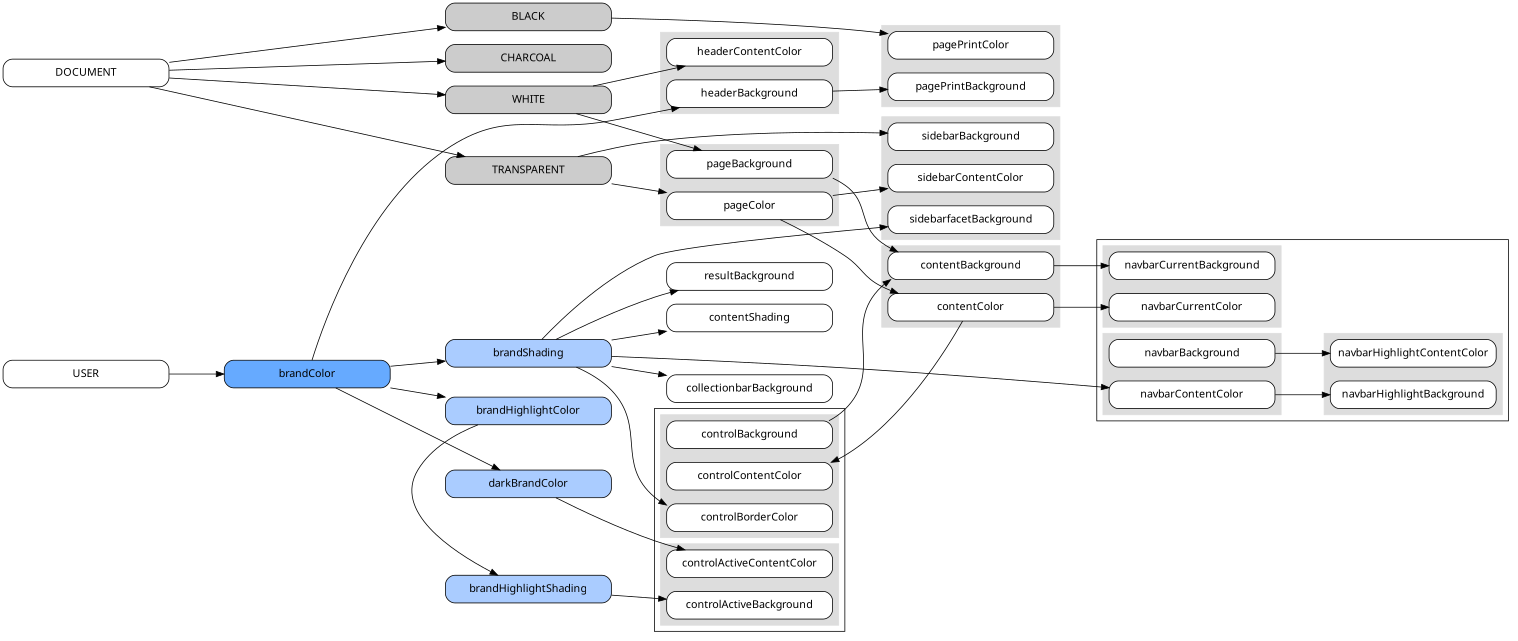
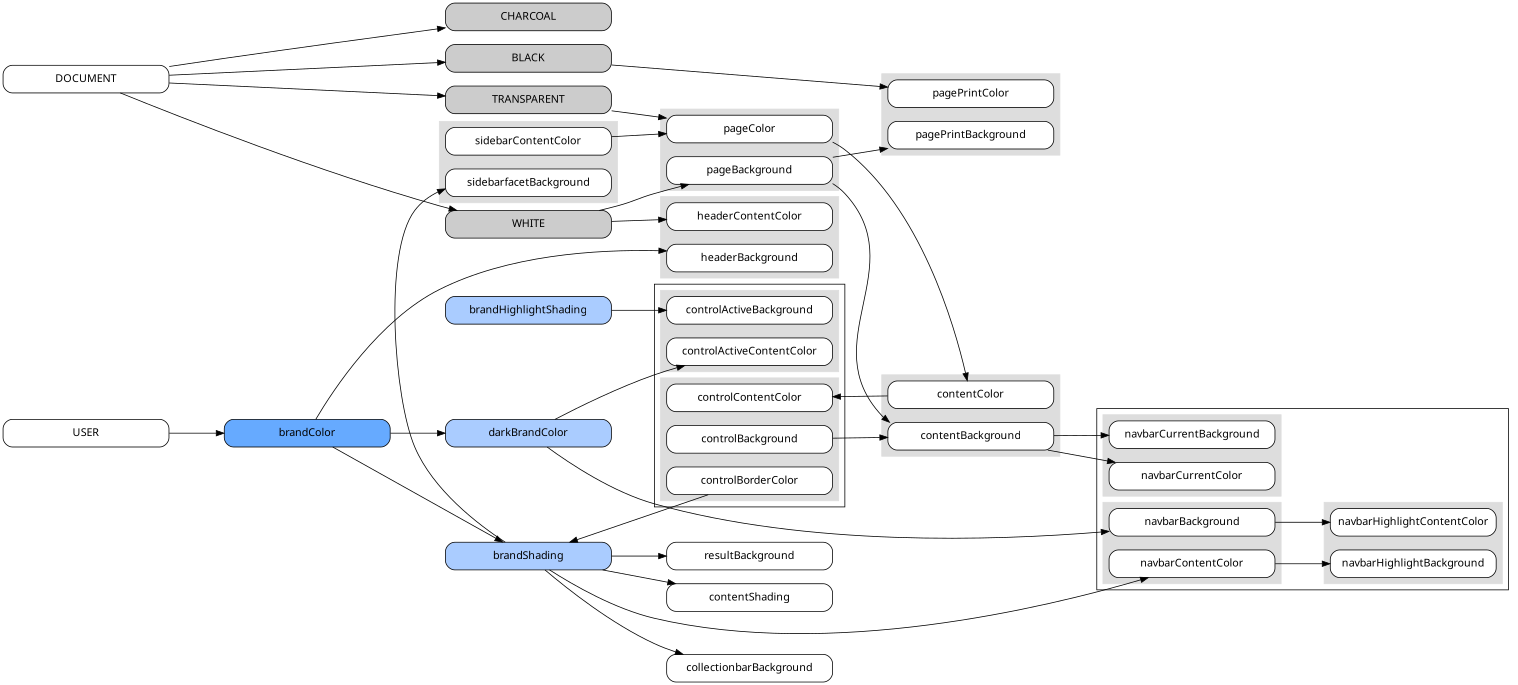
edge "headerBackground" -> "pagePrintBackground": now "pageBackground" -> "pagePrintBackground"
node "sidebarBackground": removed
edge "pageColor" -> "sidebarContentColor": reversed
edge "contentColor" -> "navbarCurrentColor": now "contentBackground" -> "navbarCurrentColor"
node "brandHighlightColor": removed
edge "brandShading" -> "controlBorderColor": reversed
edge "darkBrandColor" -> "navbarBackground": added
